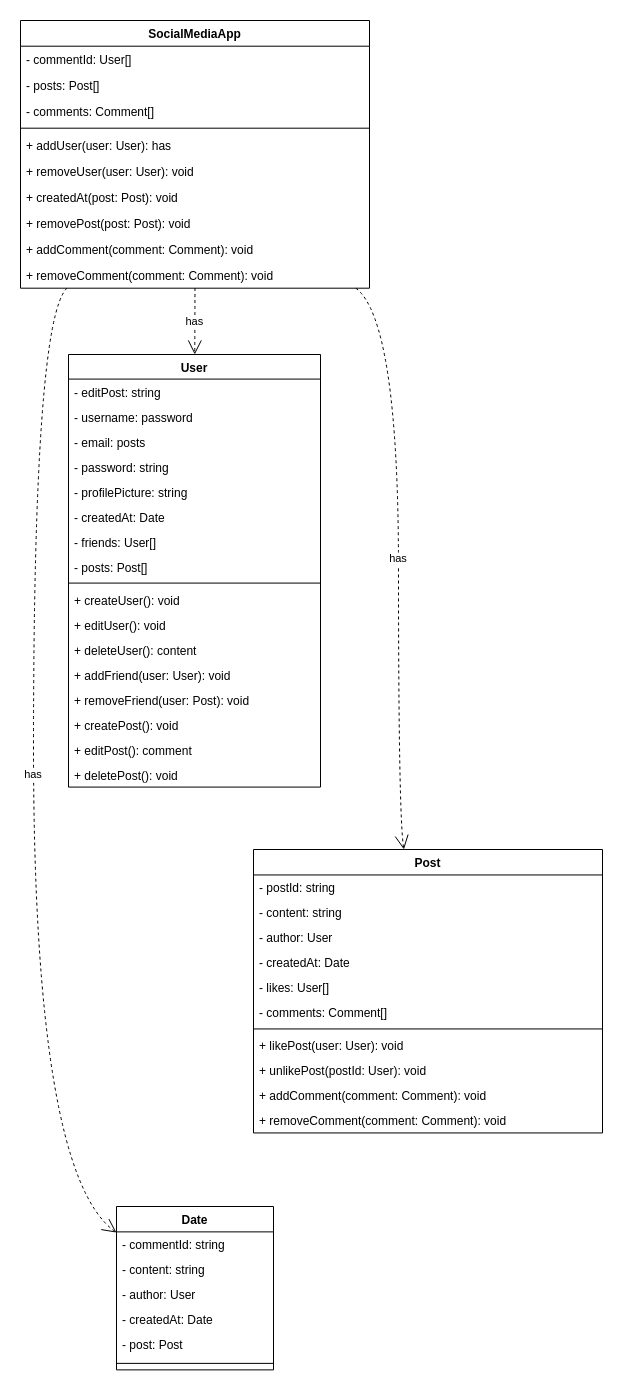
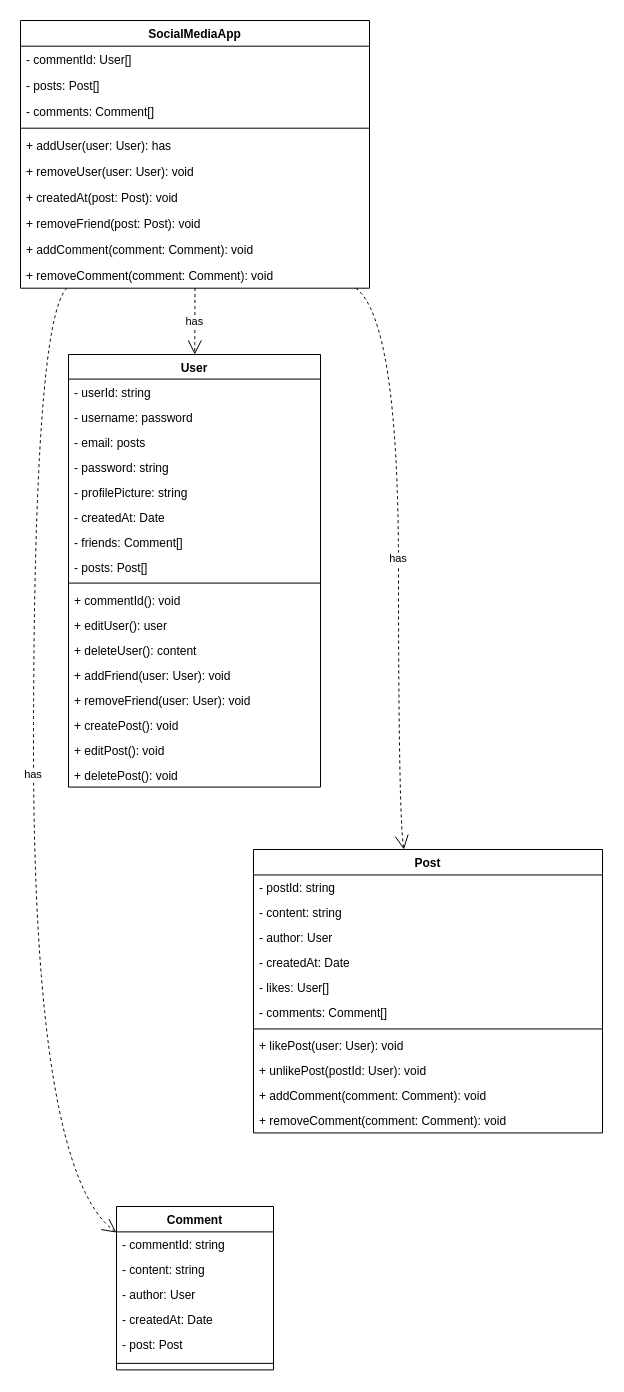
node "+ removePost(post: Post): void": label "+ removePost(post: Post): void" -> "+ removeFriend(post: Post): void"
node "- editPost: string": label "- editPost: string" -> "- userId: string"
node "- friends: User[]": label "- friends: User[]" -> "- friends: Comment[]"
node "+ createUser(): void": label "+ createUser(): void" -> "+ commentId(): void"
node "+ editUser(): void": label "+ editUser(): void" -> "+ editUser(): user"
node "+ removeFriend(user: Post): void": label "+ removeFriend(user: Post): void" -> "+ removeFriend(user: User): void"
node "+ editPost(): comment": label "+ editPost(): comment" -> "+ editPost(): void"
node "Date": label "Date" -> "Comment"
